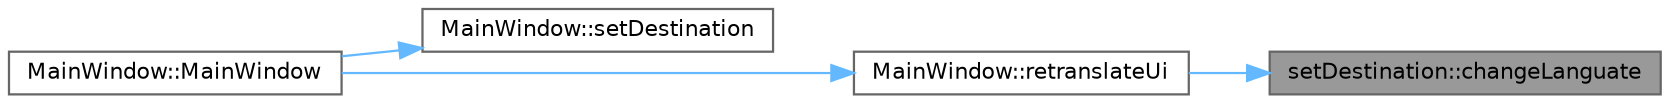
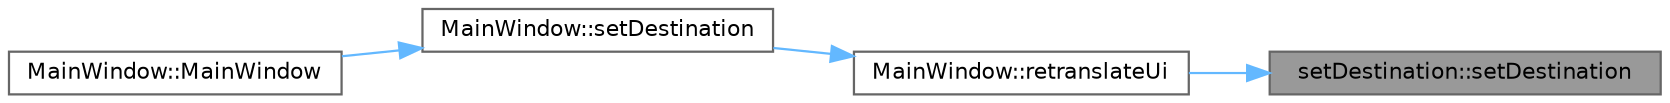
edge "MainWindow::MainWindow" -> "MainWindow::retranslateUi": now "MainWindow::setDestination" -> "MainWindow::retranslateUi"
node "setDestination::changeLanguate": label "setDestination::changeLanguate" -> "setDestination::setDestination"
